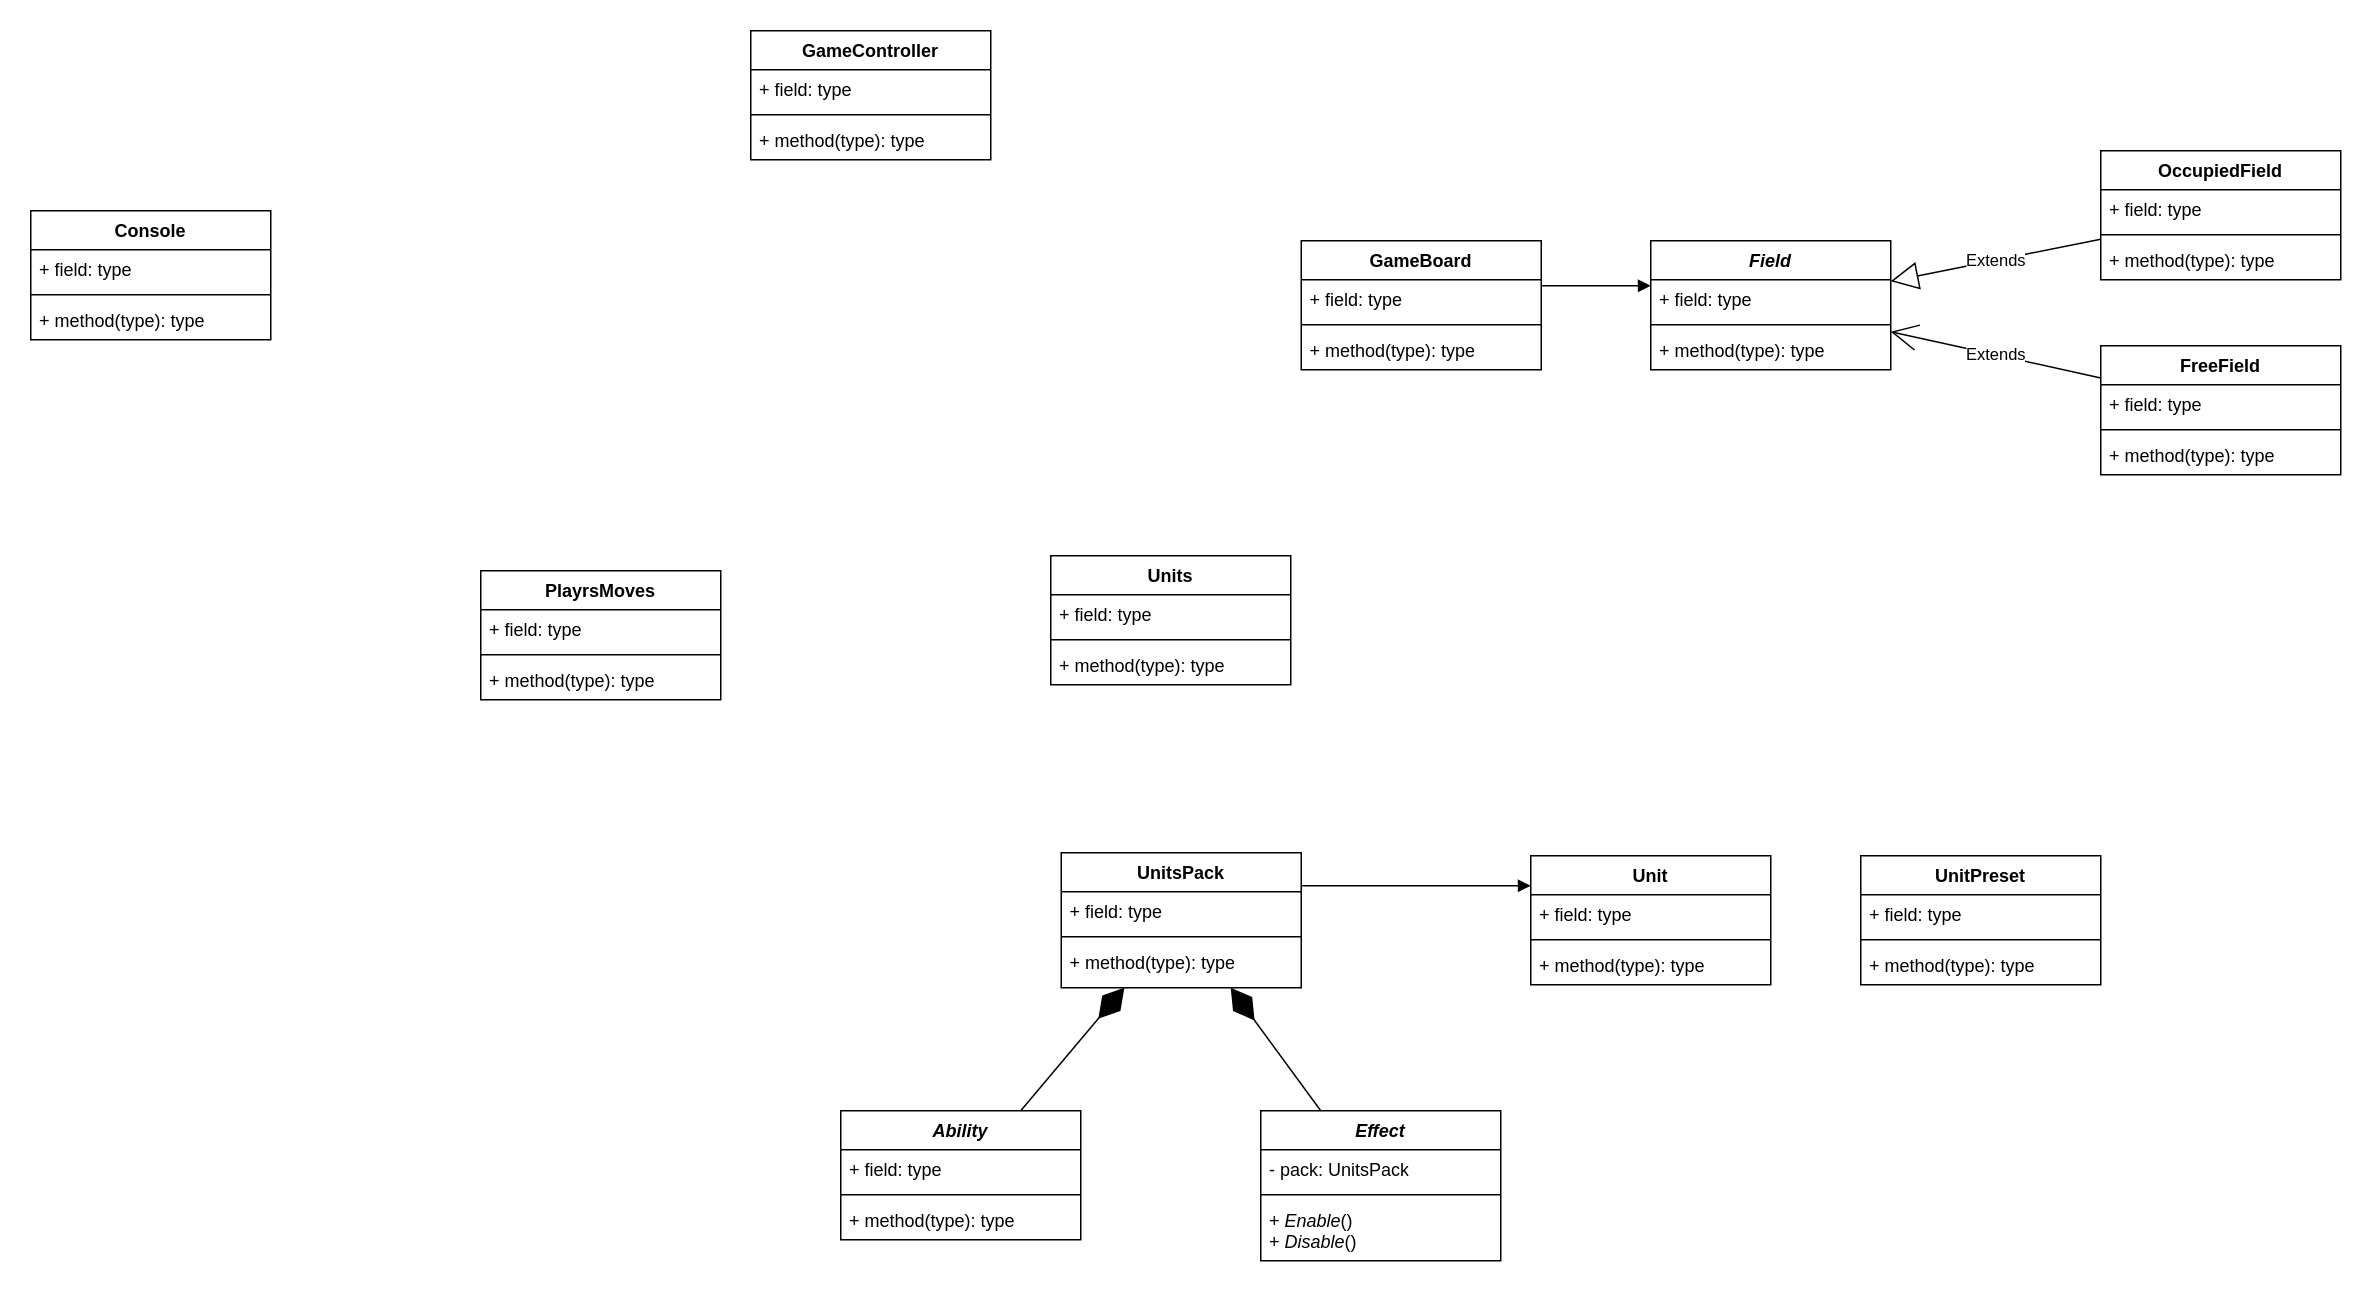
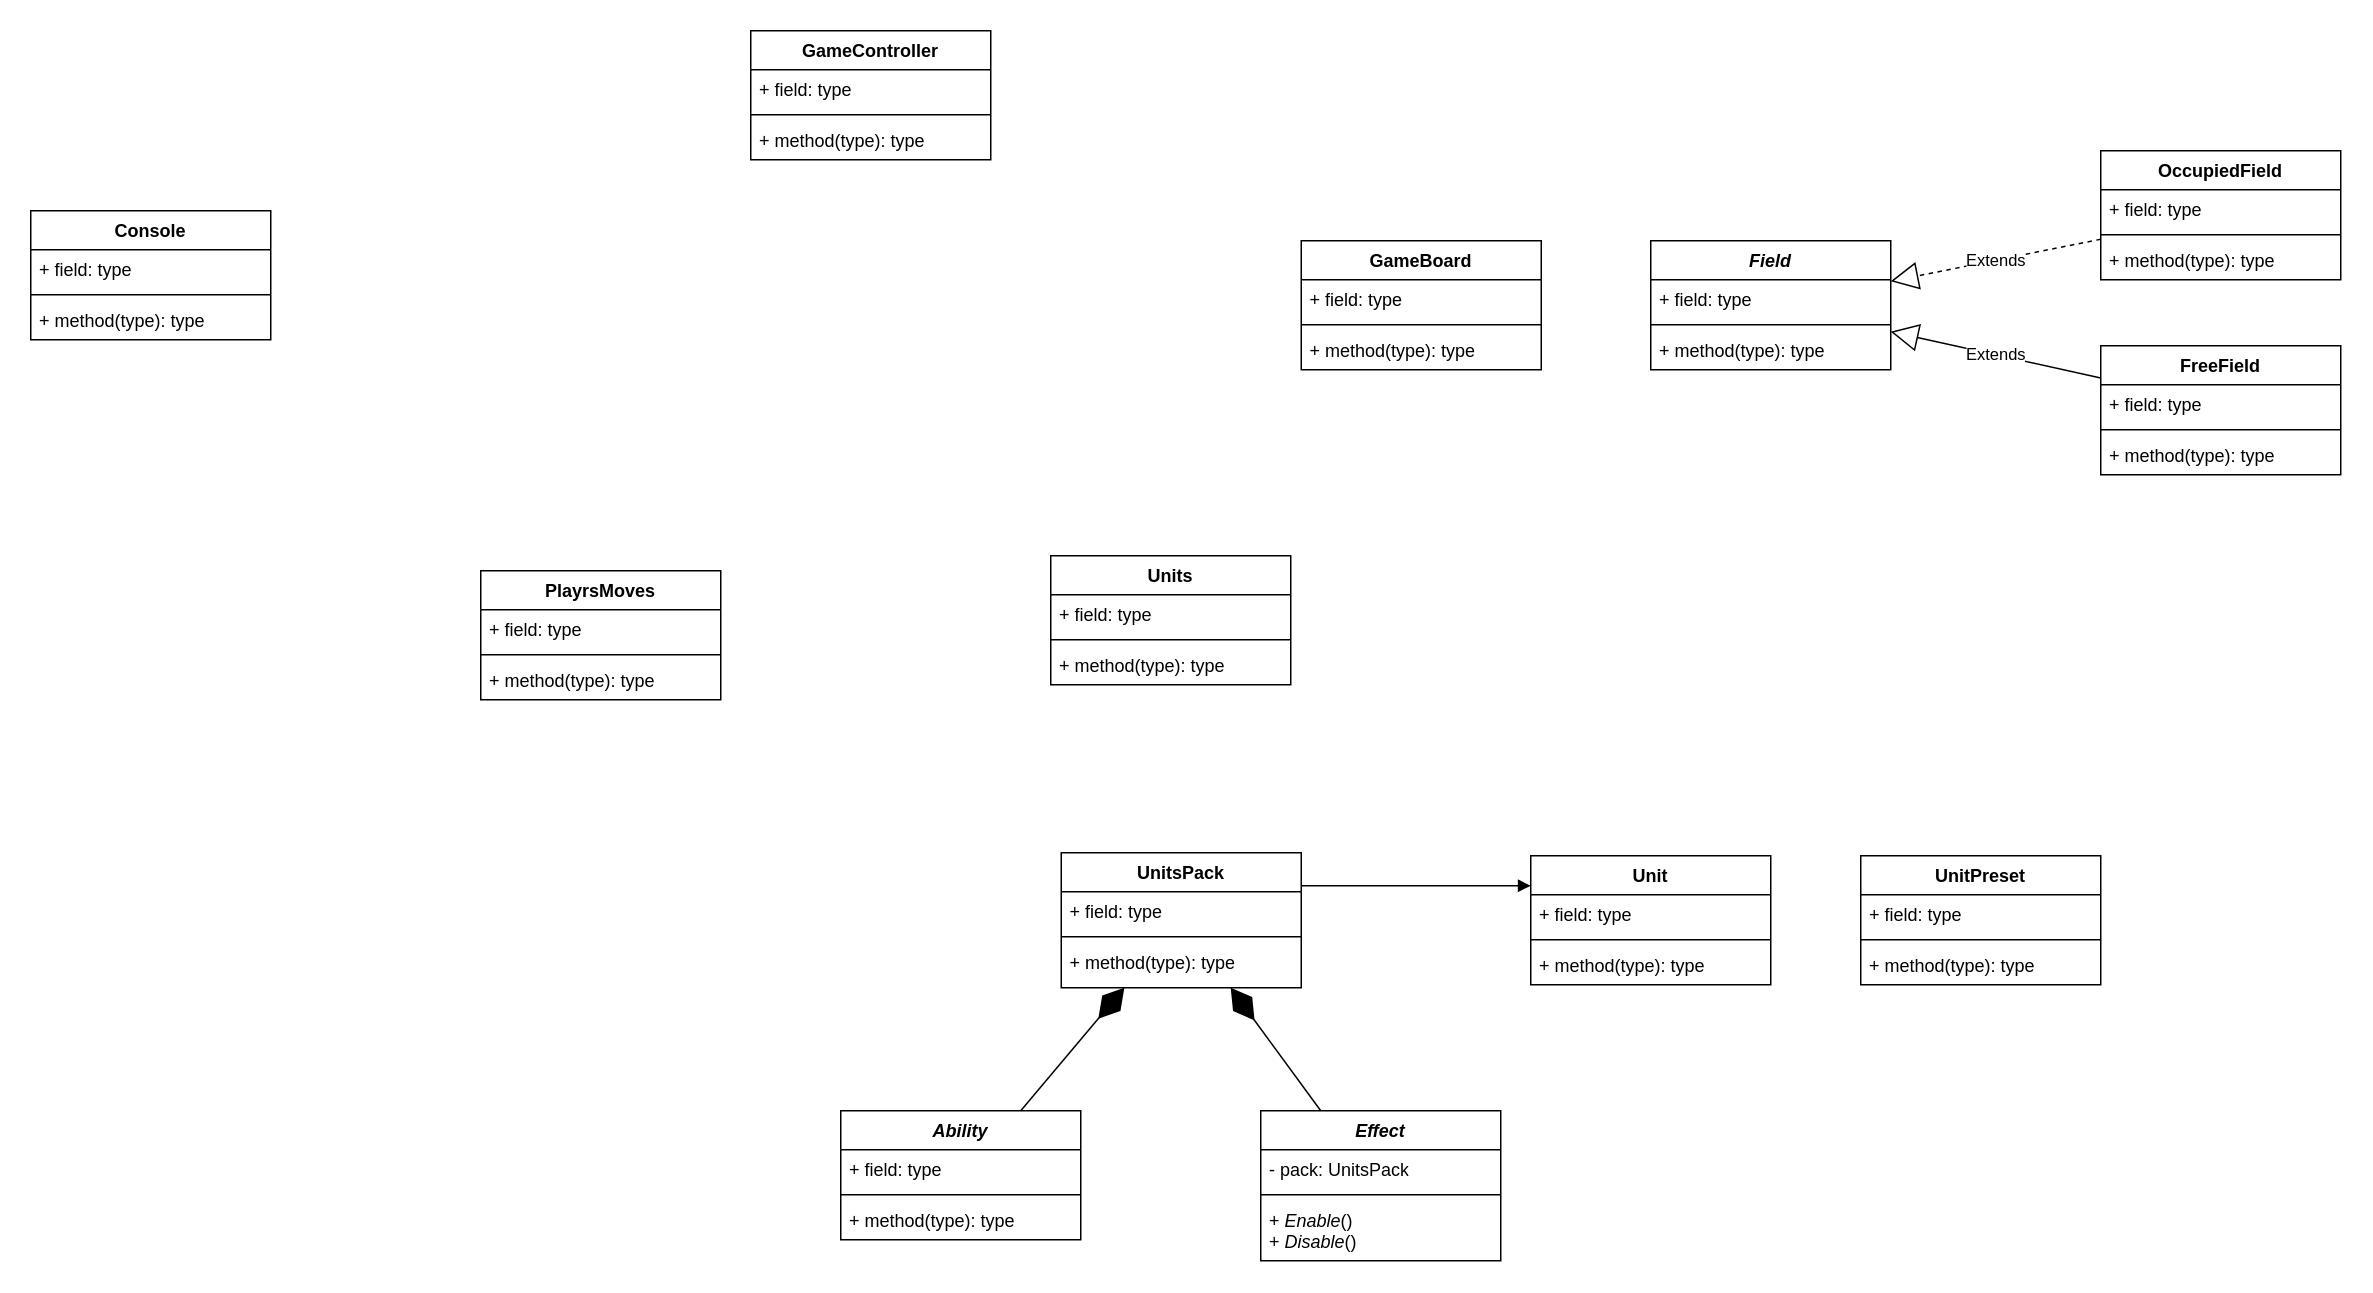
edge "OccupiedField" -> "Field": style solid -> dashed
edge "GameBoard" -> "Field": removed
edge "FreeField" -> "Field": arrowhead open -> block
